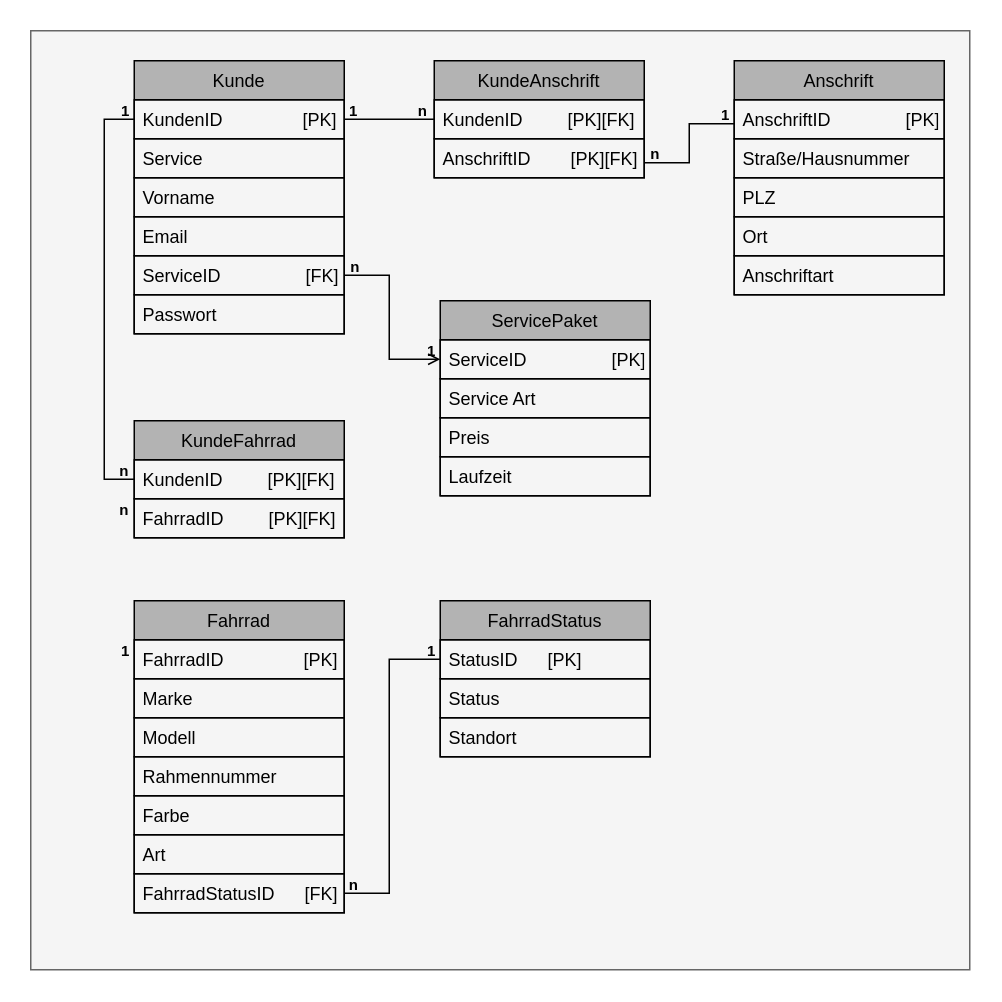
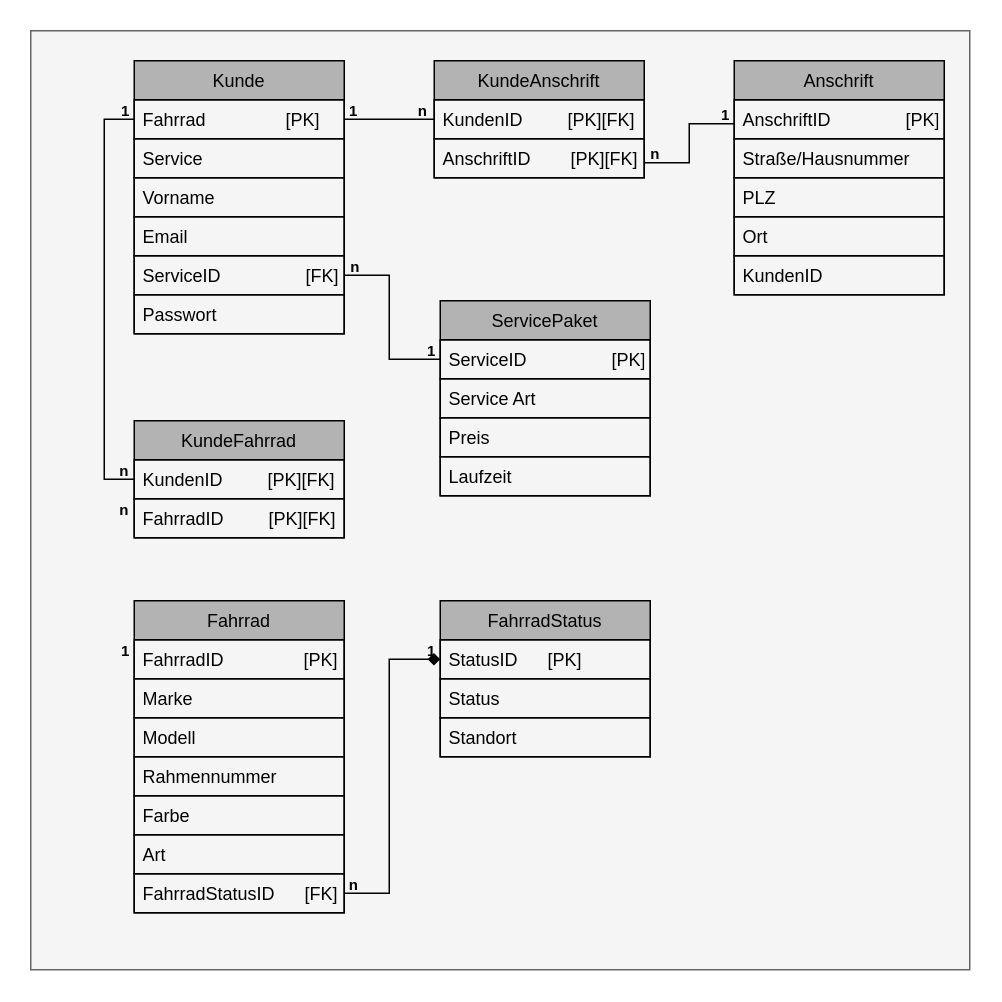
node "KundenID [PK]": label "KundenID [PK]" -> "Fahrrad [PK]"
node "Anschriftart": label "Anschriftart" -> "KundenID"
edge "ServiceID [FK]" -> "ServiceID [PK]": arrowhead open -> none
edge "StatusID [PK]" -- "FahrradStatusID [FK]": arrowhead none -> diamond
